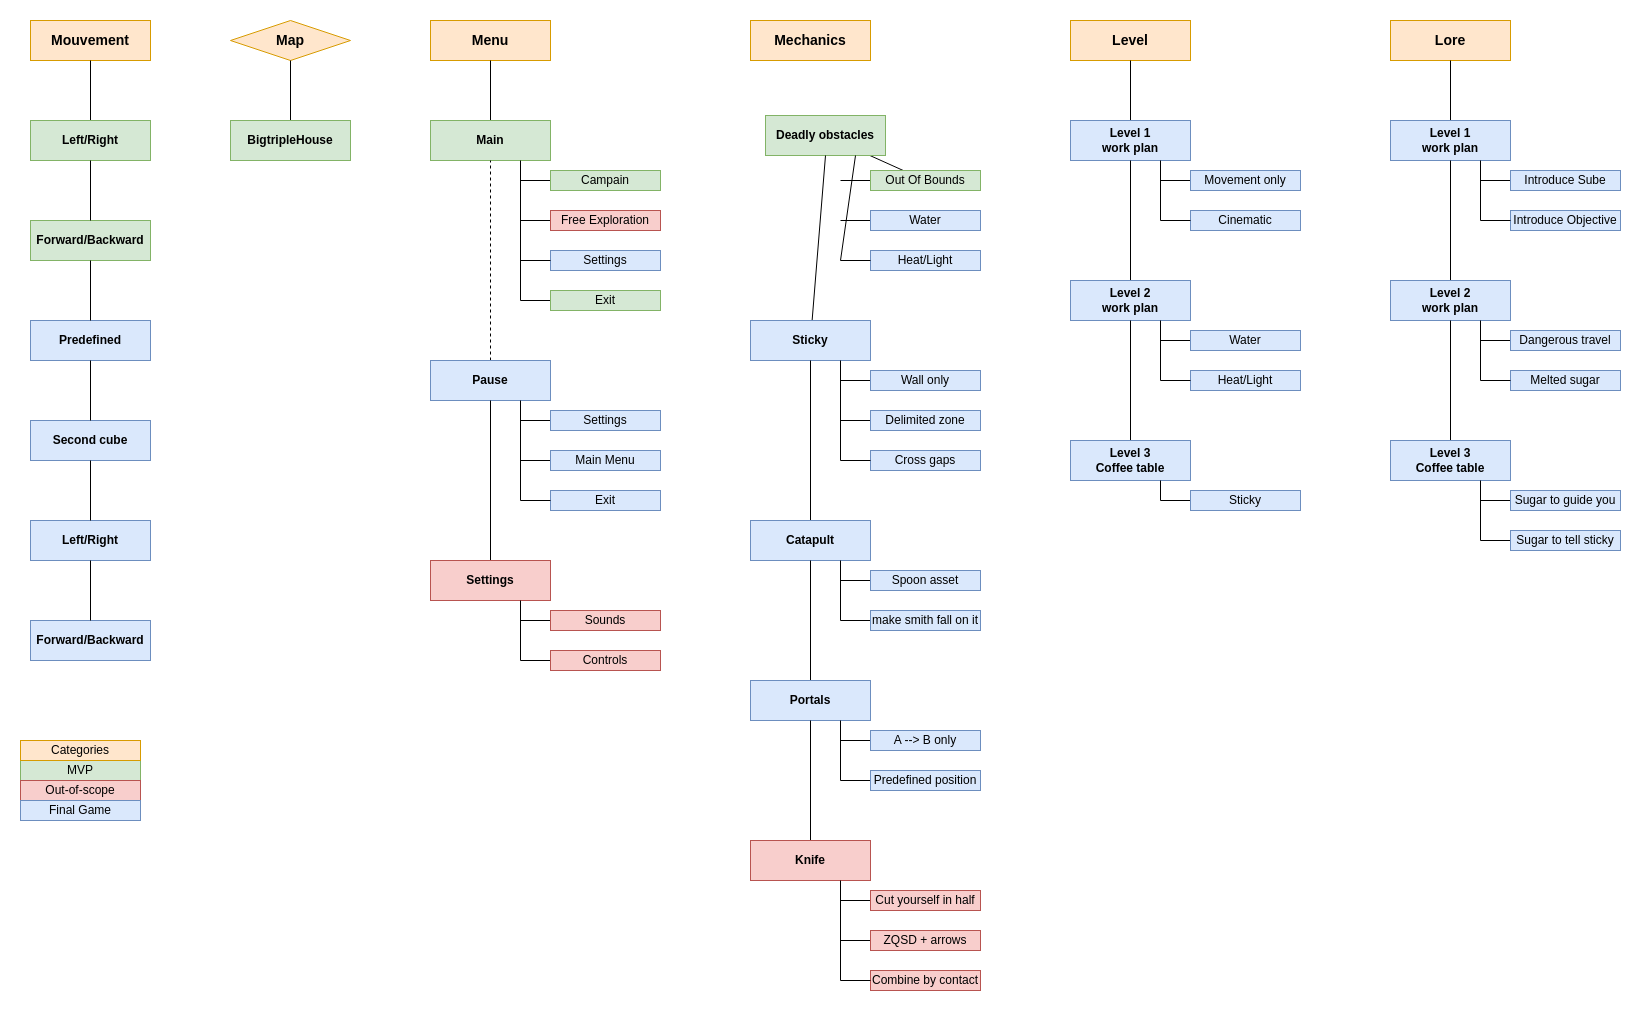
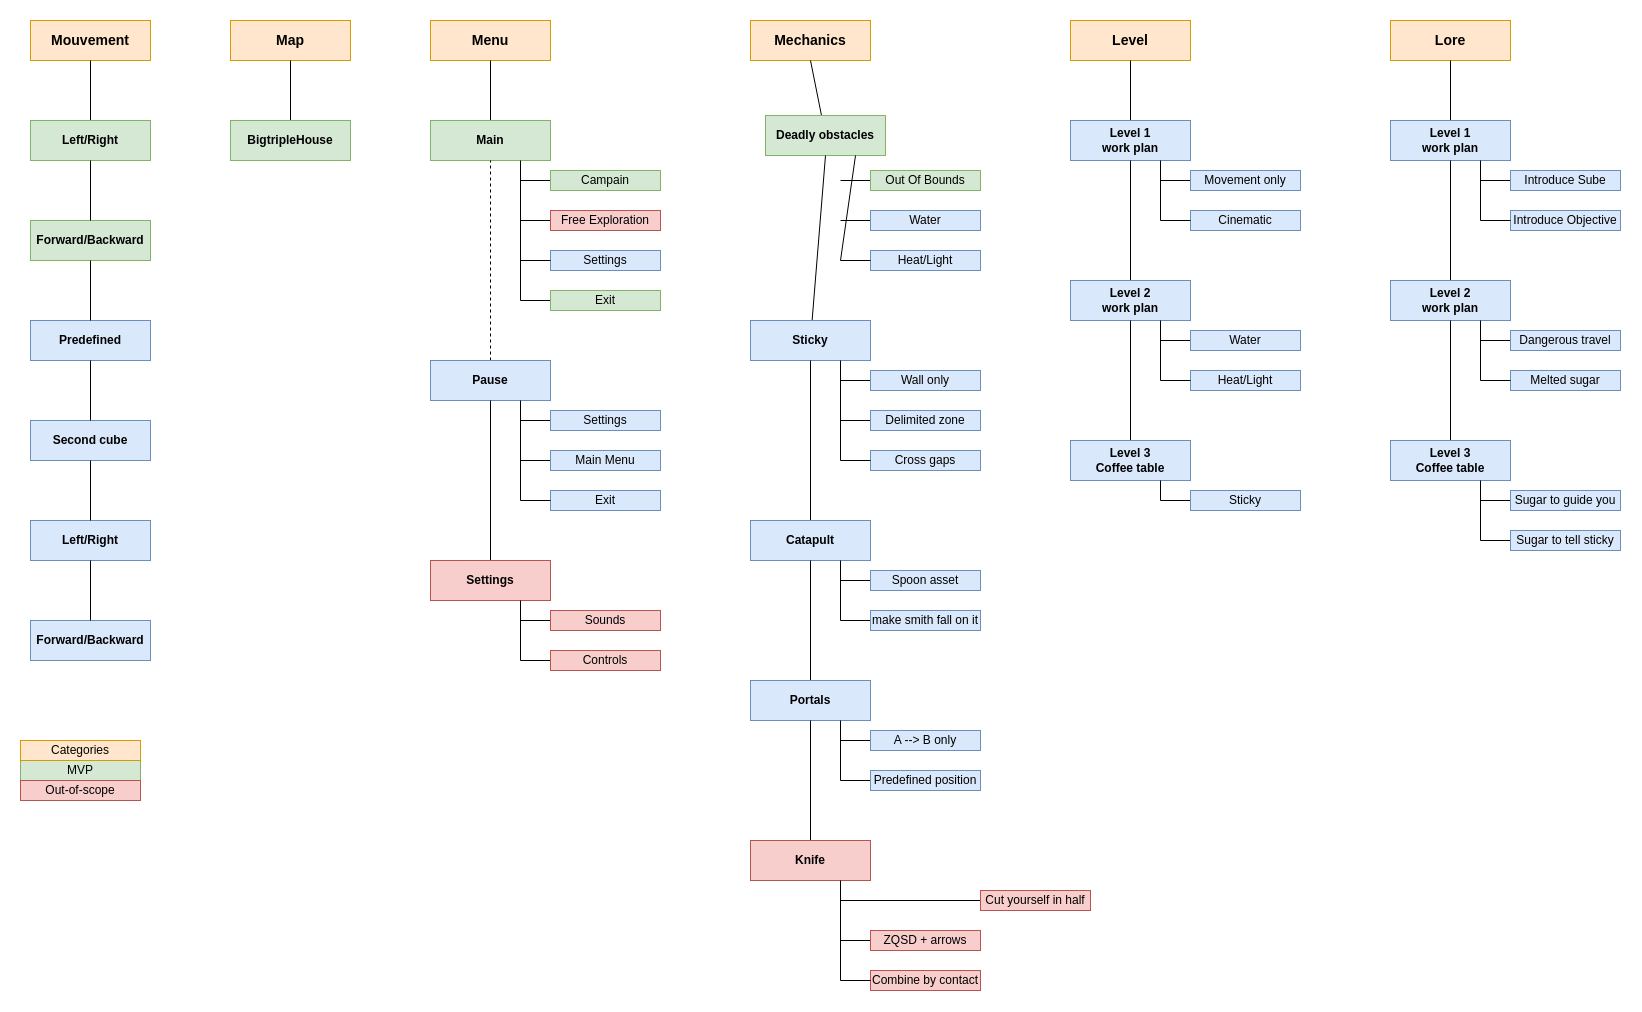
node "Map": shape diamond -> rectangle
edge "Deadly obstacles" -- "Out Of Bounds": now "Deadly obstacles" -- "Mechanics"
node "Final Game": removed
node "Cut yourself in half": moved (926, 901) -> (1036, 901)
